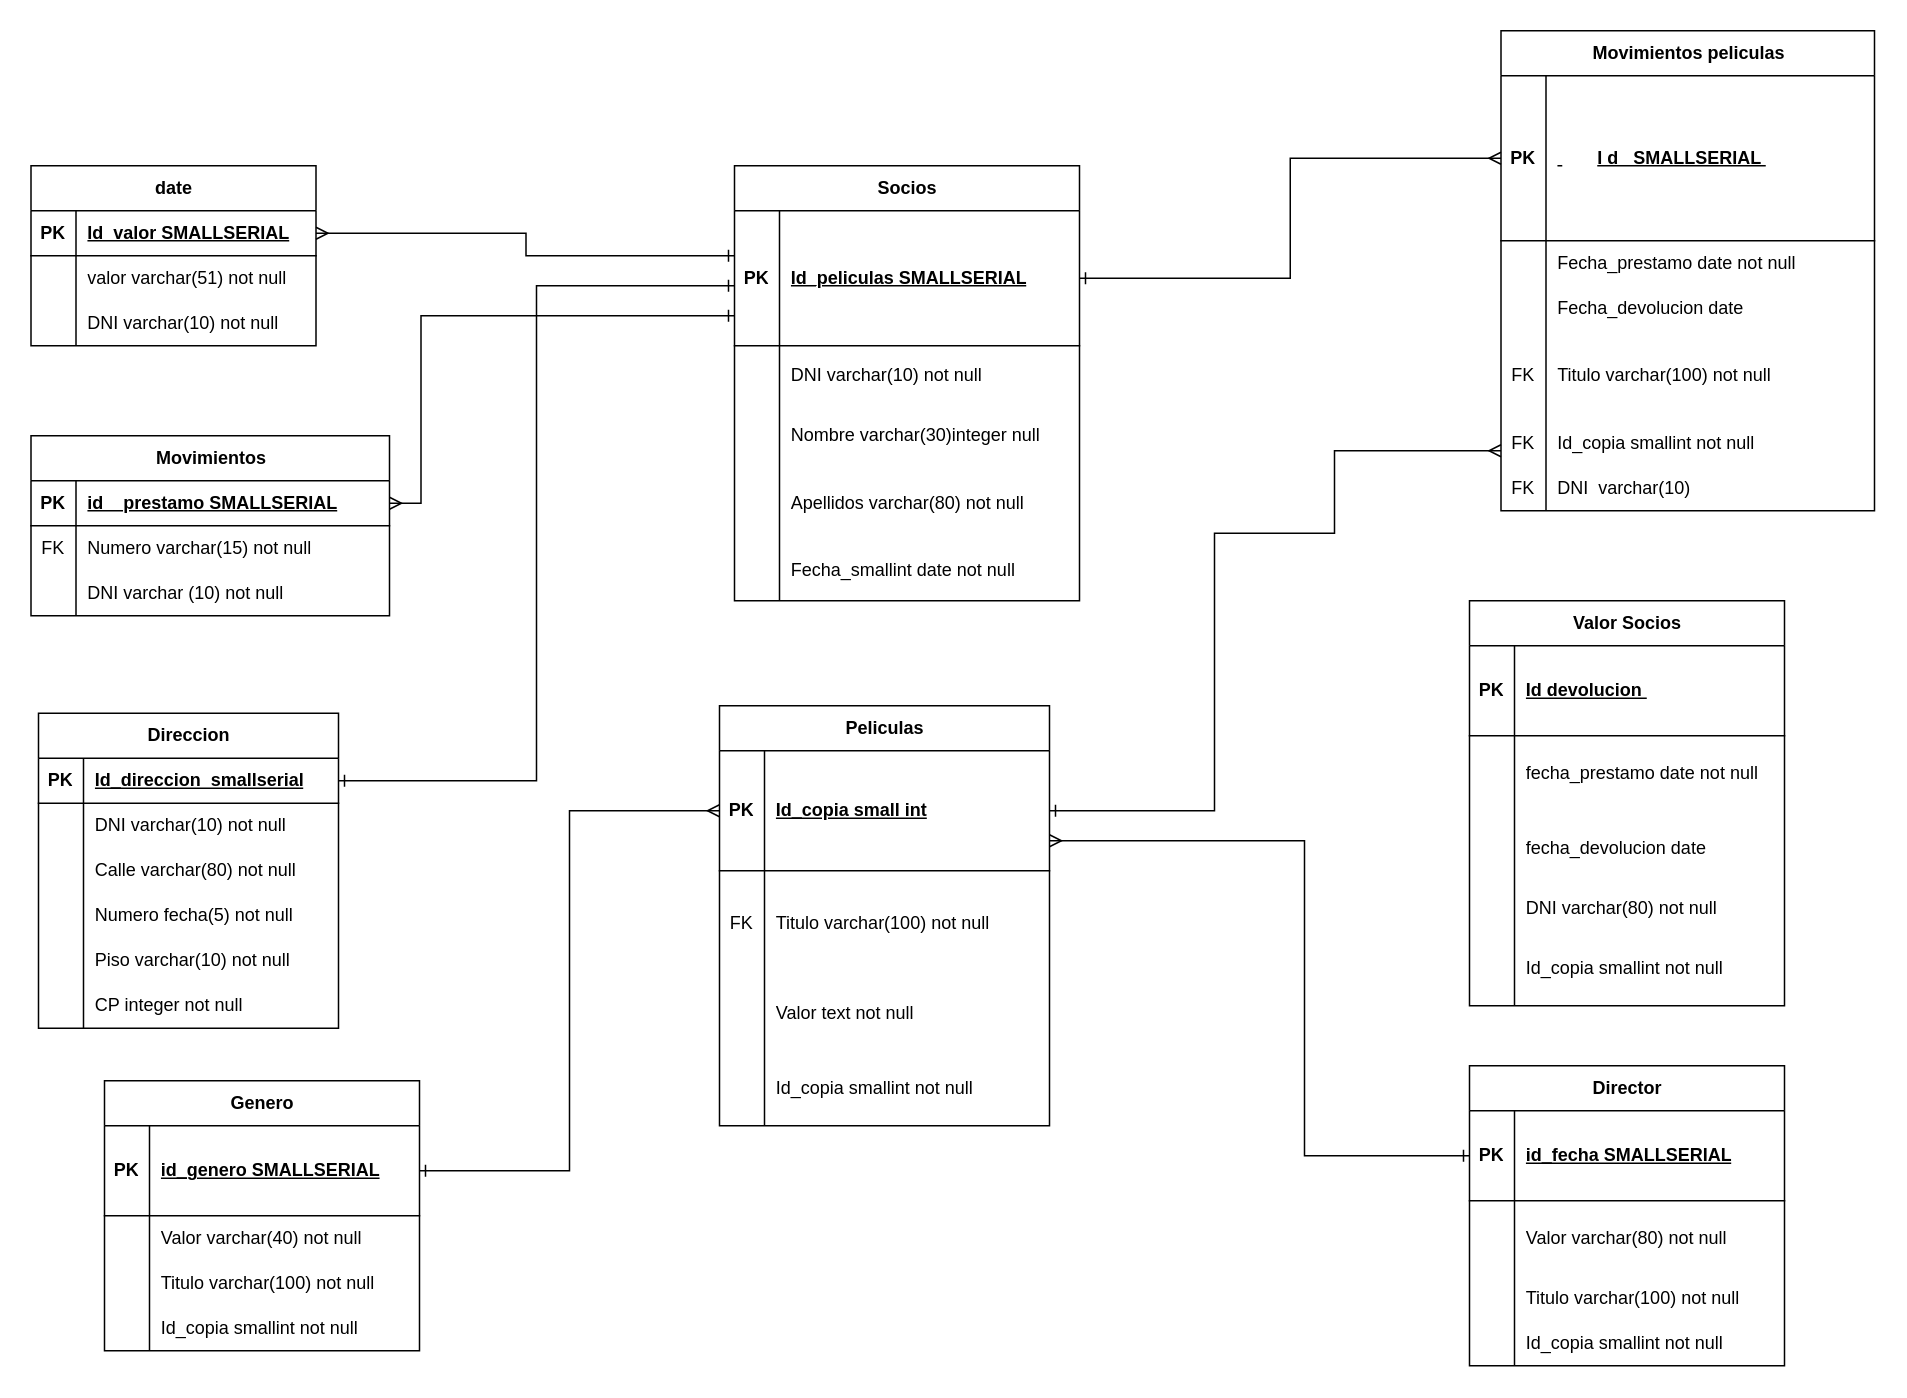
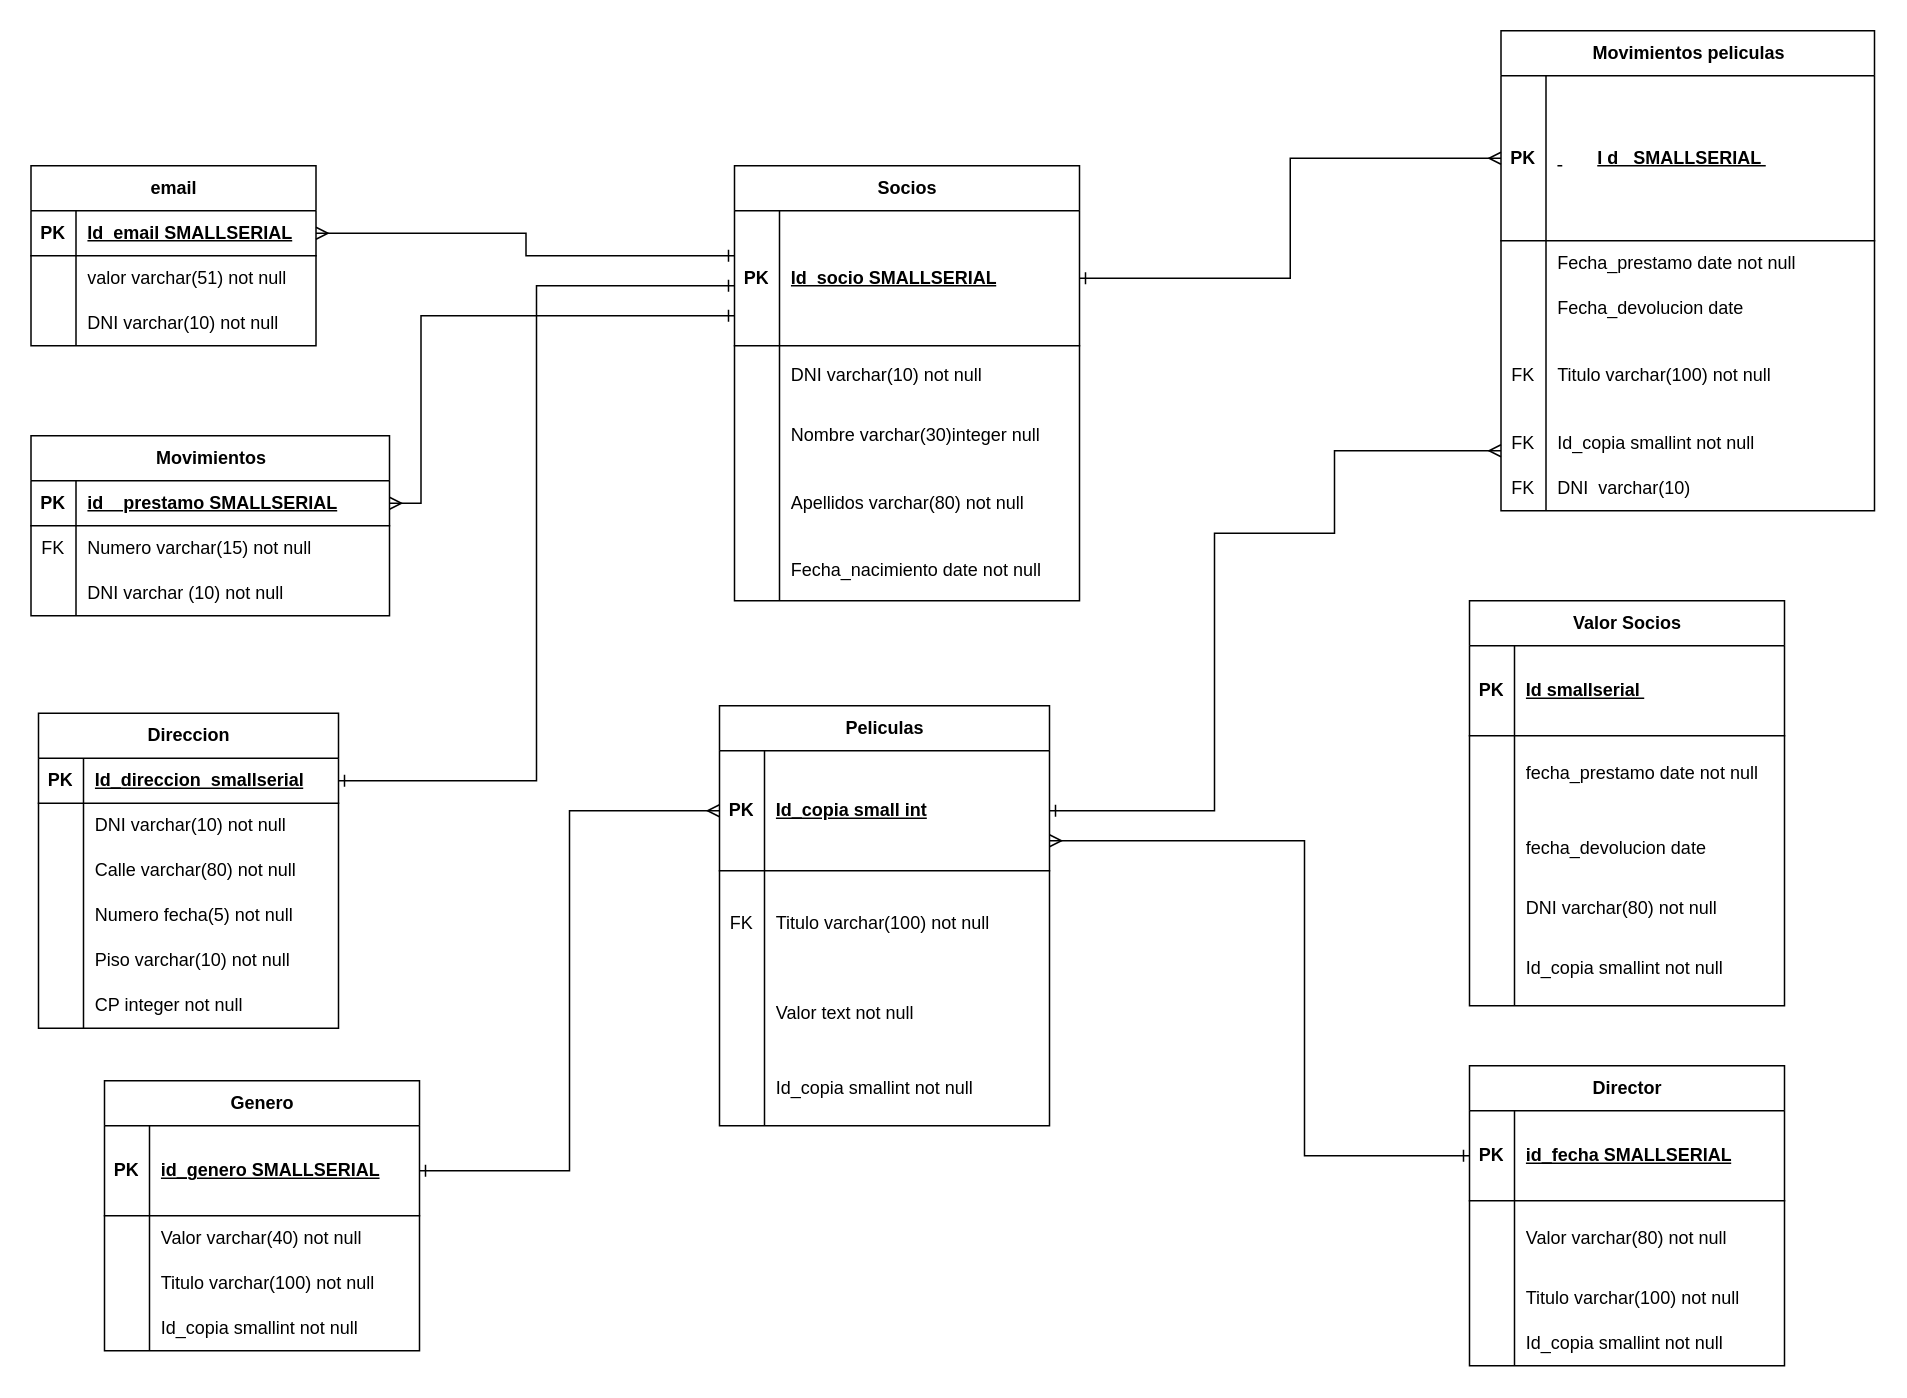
node "date": label "date" -> "email"
node "Id_valor SMALLSERIAL": label "Id_valor SMALLSERIAL" -> "Id_email SMALLSERIAL"
node "Id_peliculas SMALLSERIAL": label "Id_peliculas SMALLSERIAL" -> "Id_socio SMALLSERIAL"
node "Fecha_smallint date not null": label "Fecha_smallint date not null" -> "Fecha_nacimiento date not null"
node "Id devolucion": label "Id devolucion" -> "Id smallserial"
